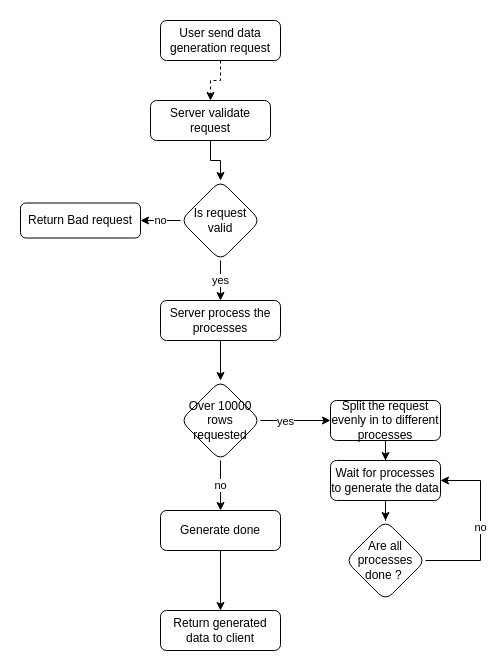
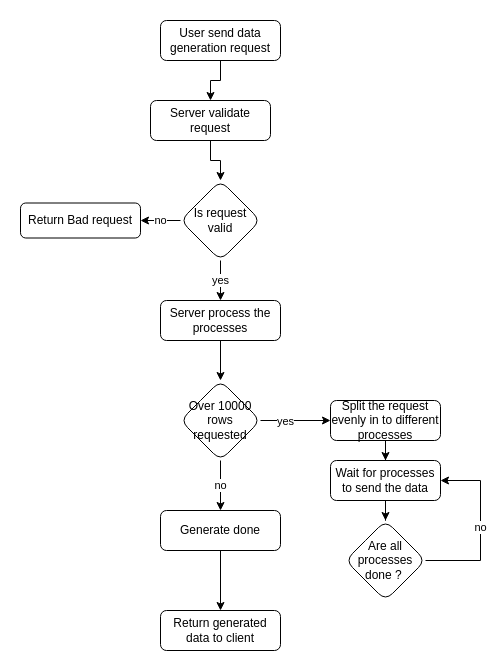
edge "User send data generation request" -> "Server validate request": style dashed -> solid
node "Wait for processes to generate the data": label "Wait for processes to generate the data" -> "Wait for processes to send the data"
